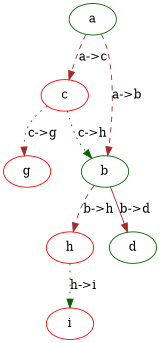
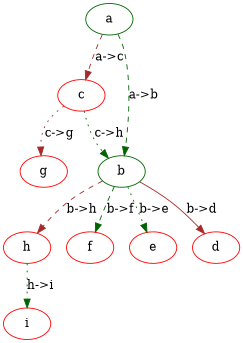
edge "a" -> "b": color brown -> darkgreen
node "f": added
node "d": color darkgreen -> red
node "e": added
